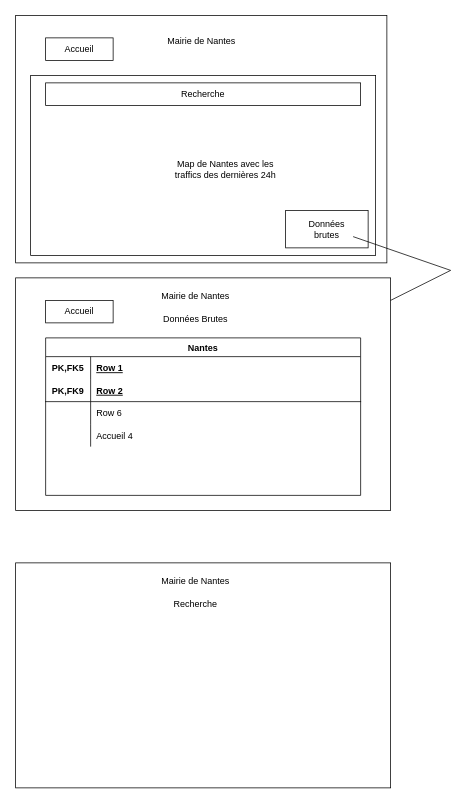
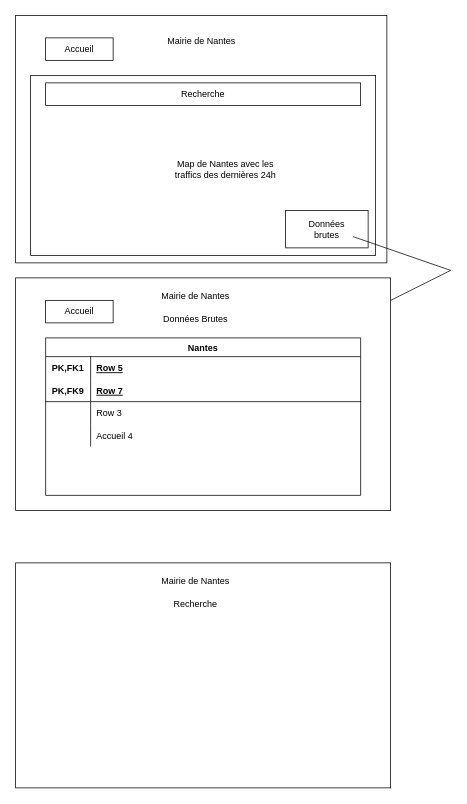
node "PK,FK5": label "PK,FK5" -> "PK,FK1"
node "Row 1": label "Row 1" -> "Row 5"
node "Row 2": label "Row 2" -> "Row 7"
node "Row 6": label "Row 6" -> "Row 3"
